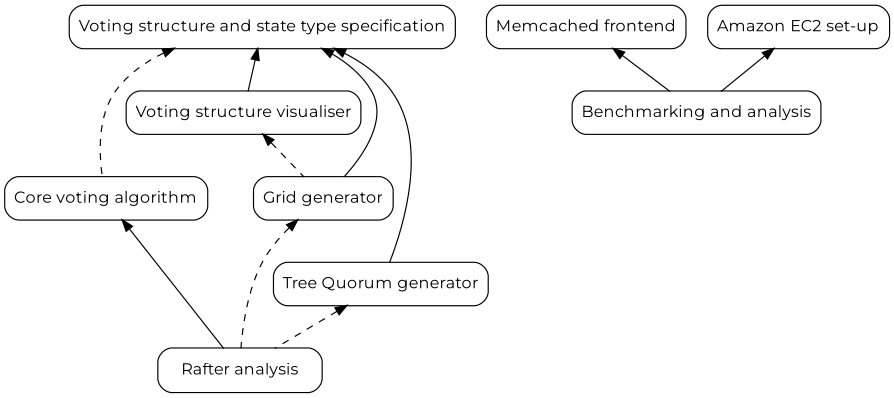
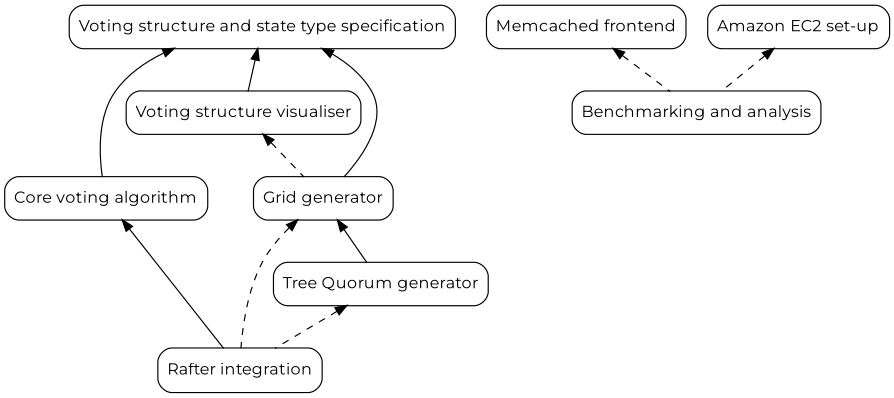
edge "Benchmarking and analysis" -> "Memcached frontend": style solid -> dashed
edge "Benchmarking and analysis" -> "Amazon EC2 set-up": style solid -> dashed
edge "Core voting algorithm" -> "Voting structure and state type specification": style dashed -> solid
edge "Tree Quorum generator" -> "Voting structure and state type specification": now "Tree Quorum generator" -> "Grid generator"
node "Rafter analysis": label "Rafter analysis" -> "Rafter integration"
